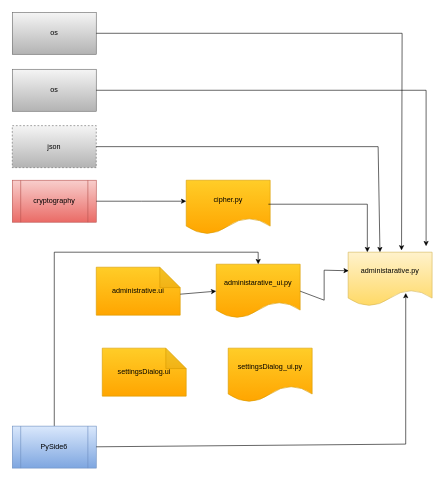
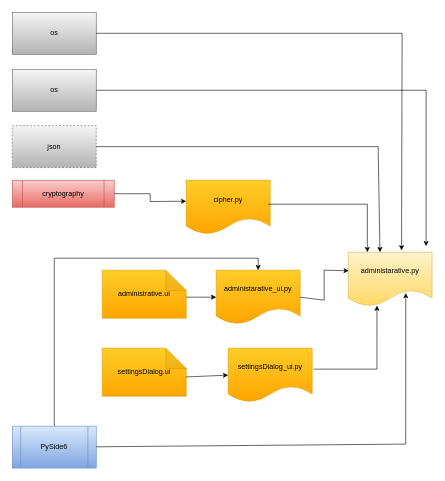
node "cryptography": size 84x42 -> 102x27
node "administrative.ui": moved (138, 291) -> (144, 294)
node "administarative_ui.py": moved (258, 291) -> (258, 297)
edge "settingsDialog_ui.py" -> "administarative.py": added
edge "settingsDialog.ui" -> "settingsDialog_ui.py": added
